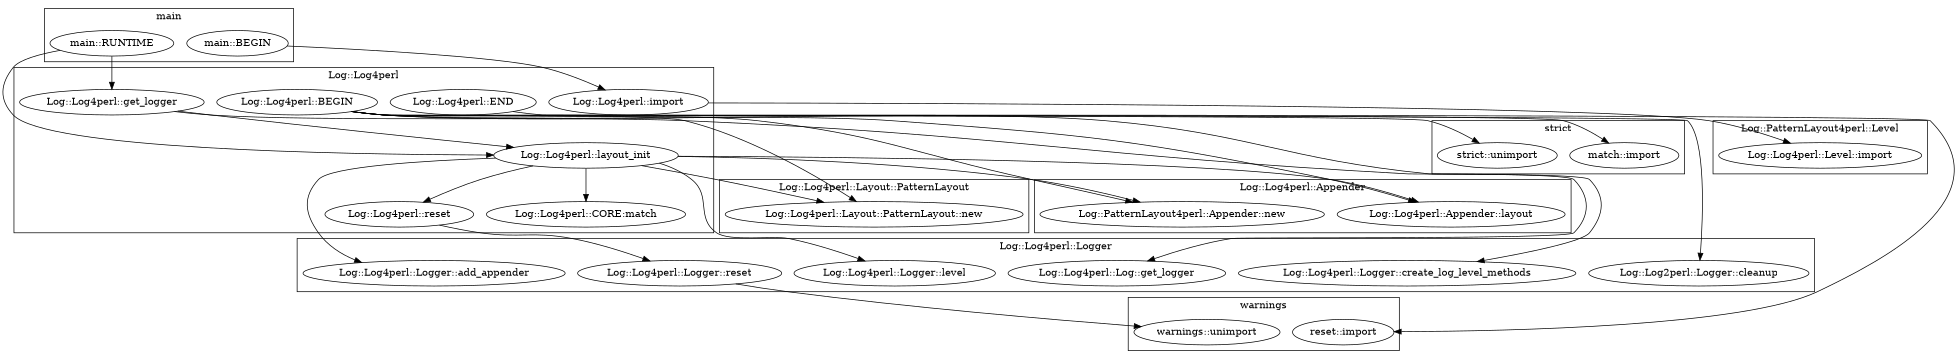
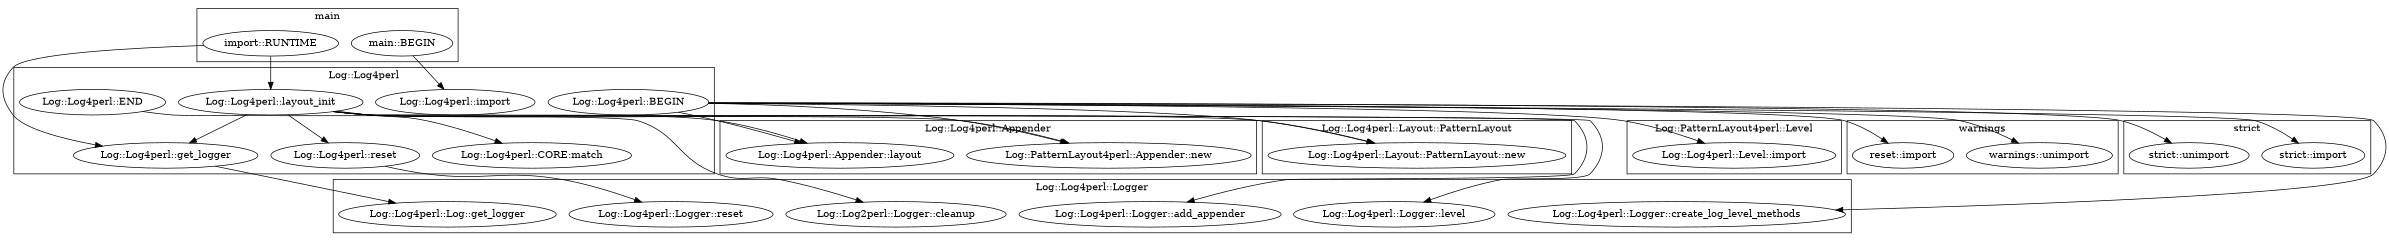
node "main::RUNTIME": label "main::RUNTIME" -> "import::RUNTIME"
edge "Log::Log4perl::import" -> "Log::Log4perl::Level::import": now "Log::Log4perl::BEGIN" -> "Log::Log4perl::Level::import"
edge "Log::Log4perl::get_logger" -> "Log::Log4perl::layout_init": reversed
node "match::import": label "match::import" -> "strict::import"
edge "Log::Log4perl::Logger::reset" -> "warnings::unimport": now "Log::Log4perl::BEGIN" -> "warnings::unimport"
